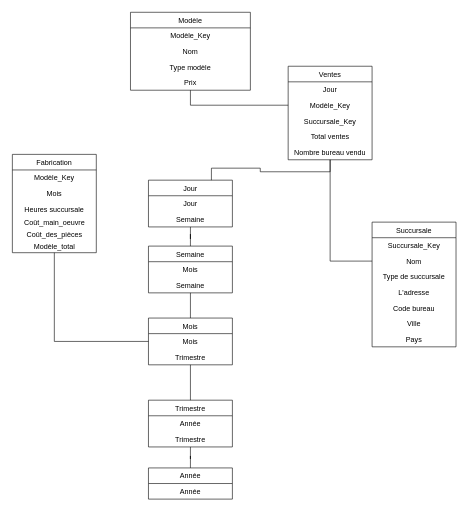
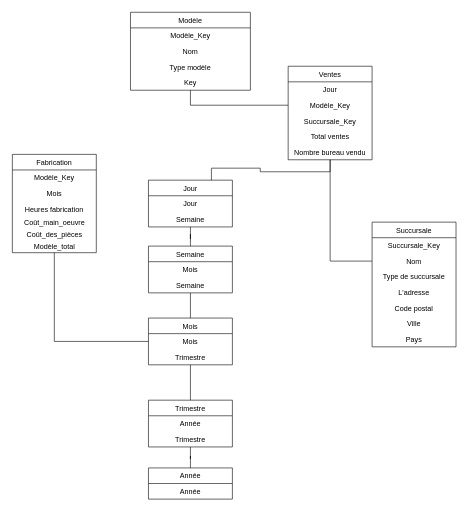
node "Prix": label "Prix" -> "Key"
node "Heures succursale": label "Heures succursale" -> "Heures fabrication"
node "Code bureau": label "Code bureau" -> "Code postal"
